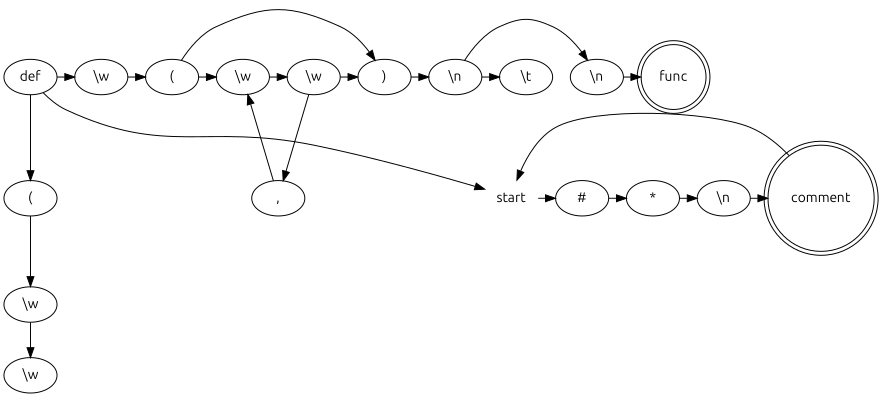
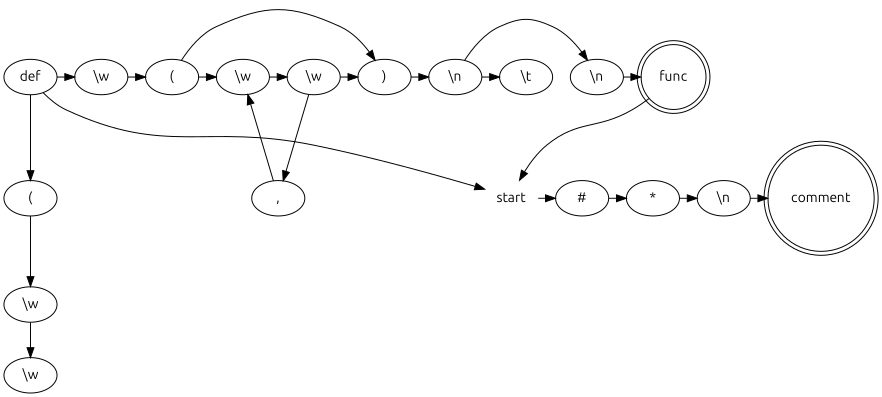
edge "comment" -> "start": now "func" -> "start"
